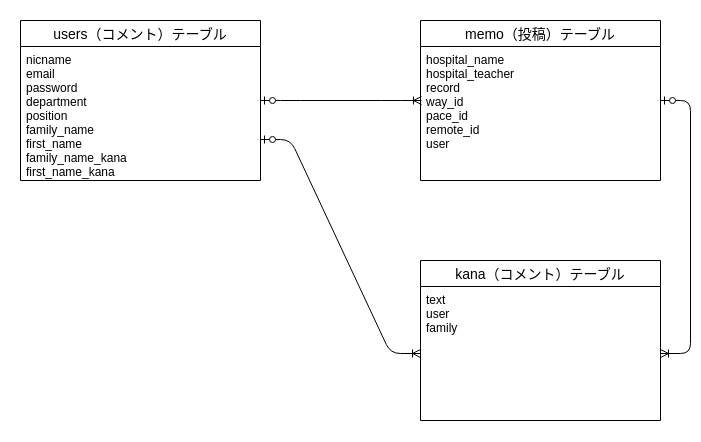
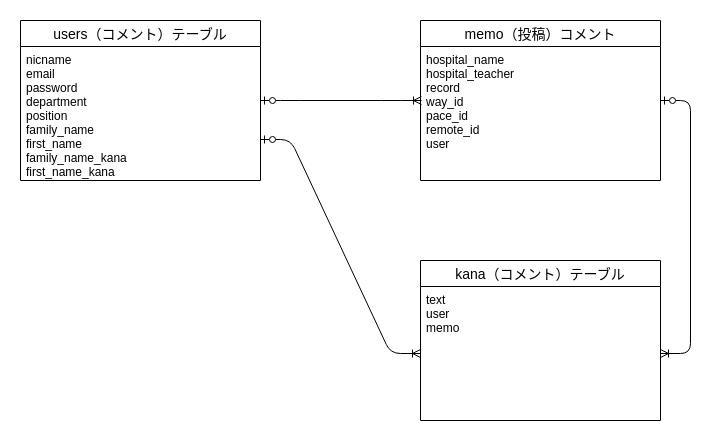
node "memo（投稿）テーブル": label "memo（投稿）テーブル" -> "memo（投稿）コメント"
node "text user family": label "text user family" -> "text user memo"
